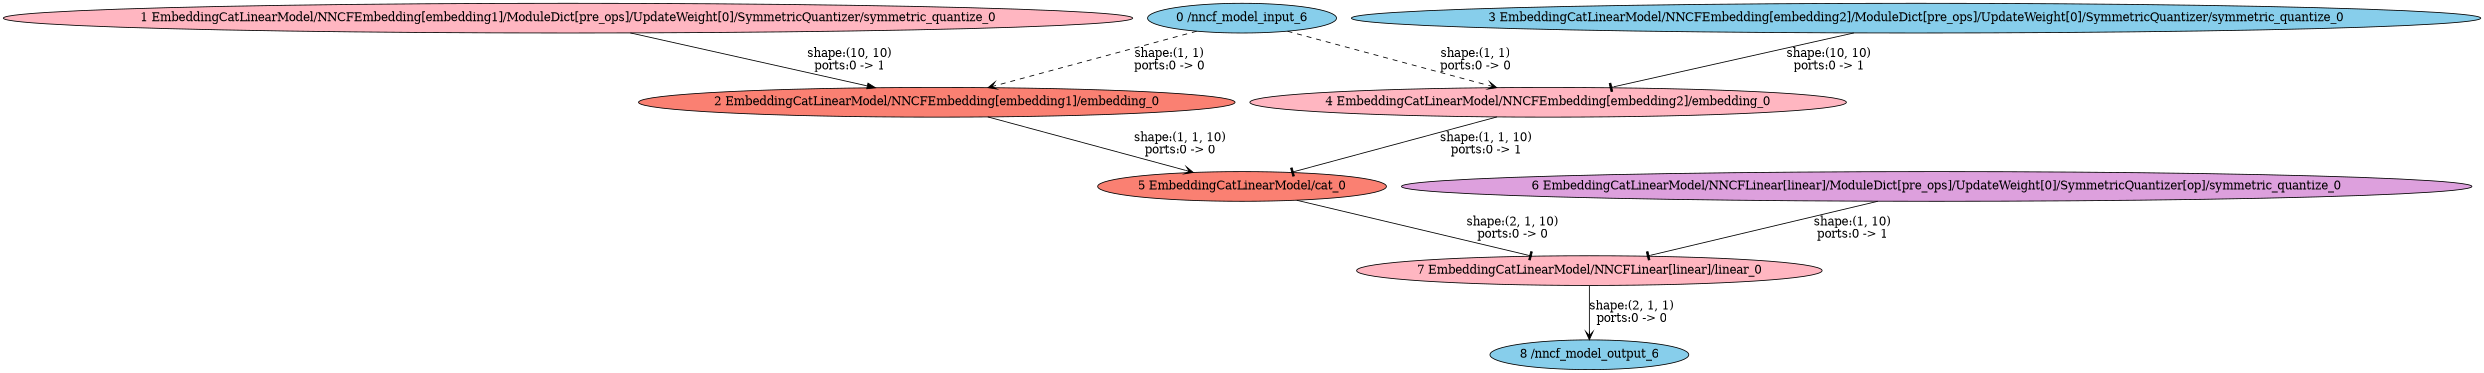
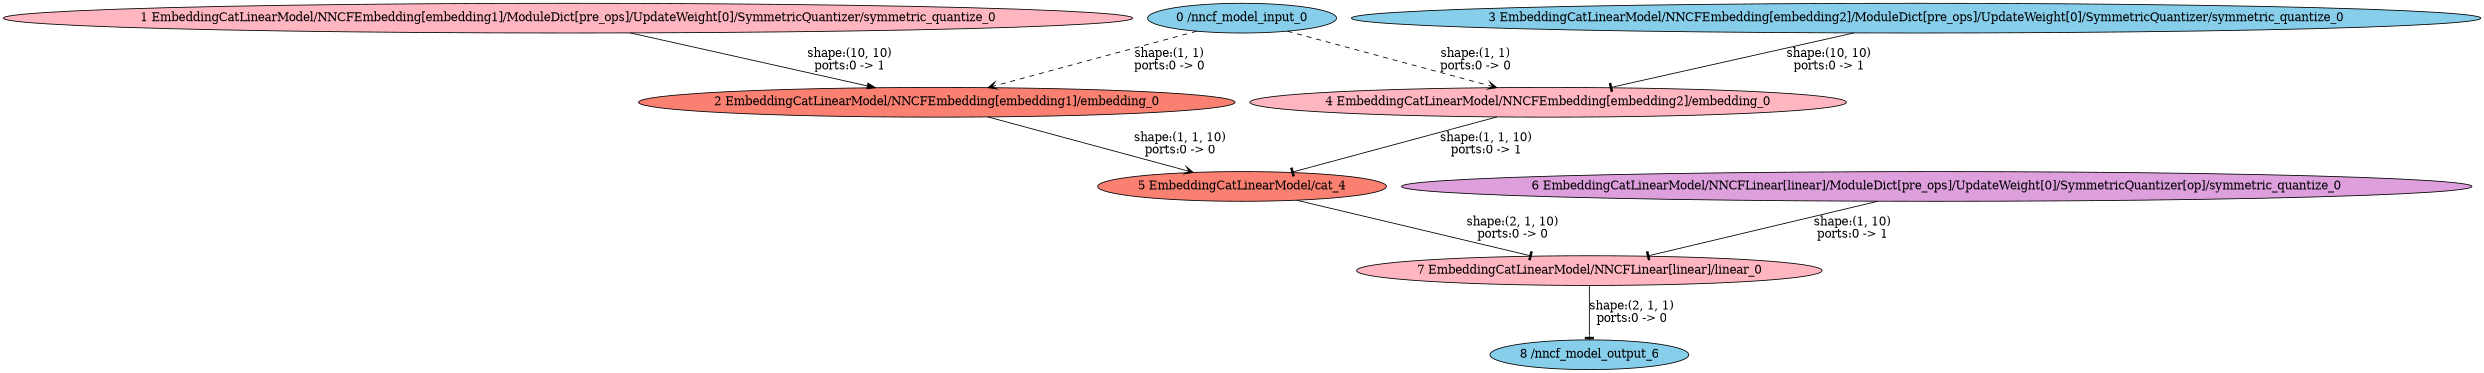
node "0 /nncf_model_input_6": label "0 /nncf_model_input_6" -> "0 /nncf_model_input_0"
node "5 EmbeddingCatLinearModel/cat_0": label "5 EmbeddingCatLinearModel/cat_0" -> "5 EmbeddingCatLinearModel/cat_4"
edge "7 EmbeddingCatLinearModel/NNCFLinear[linear]/linear_0" -> "8 /nncf_model_output_6": arrowhead vee -> tee
